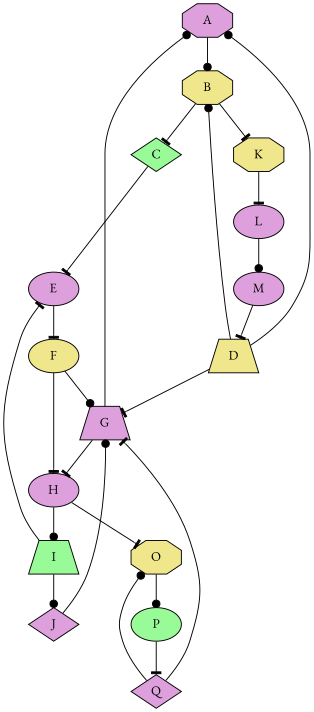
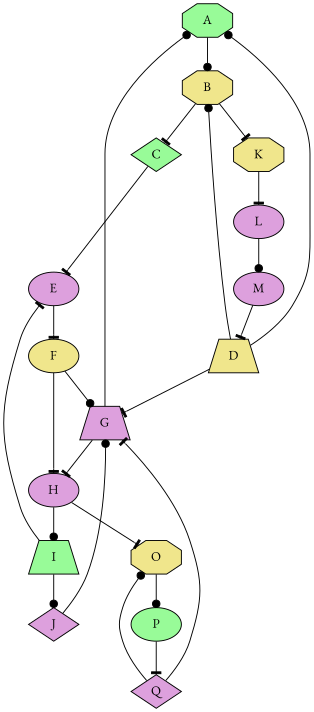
node "A": fillcolor plum -> palegreen
